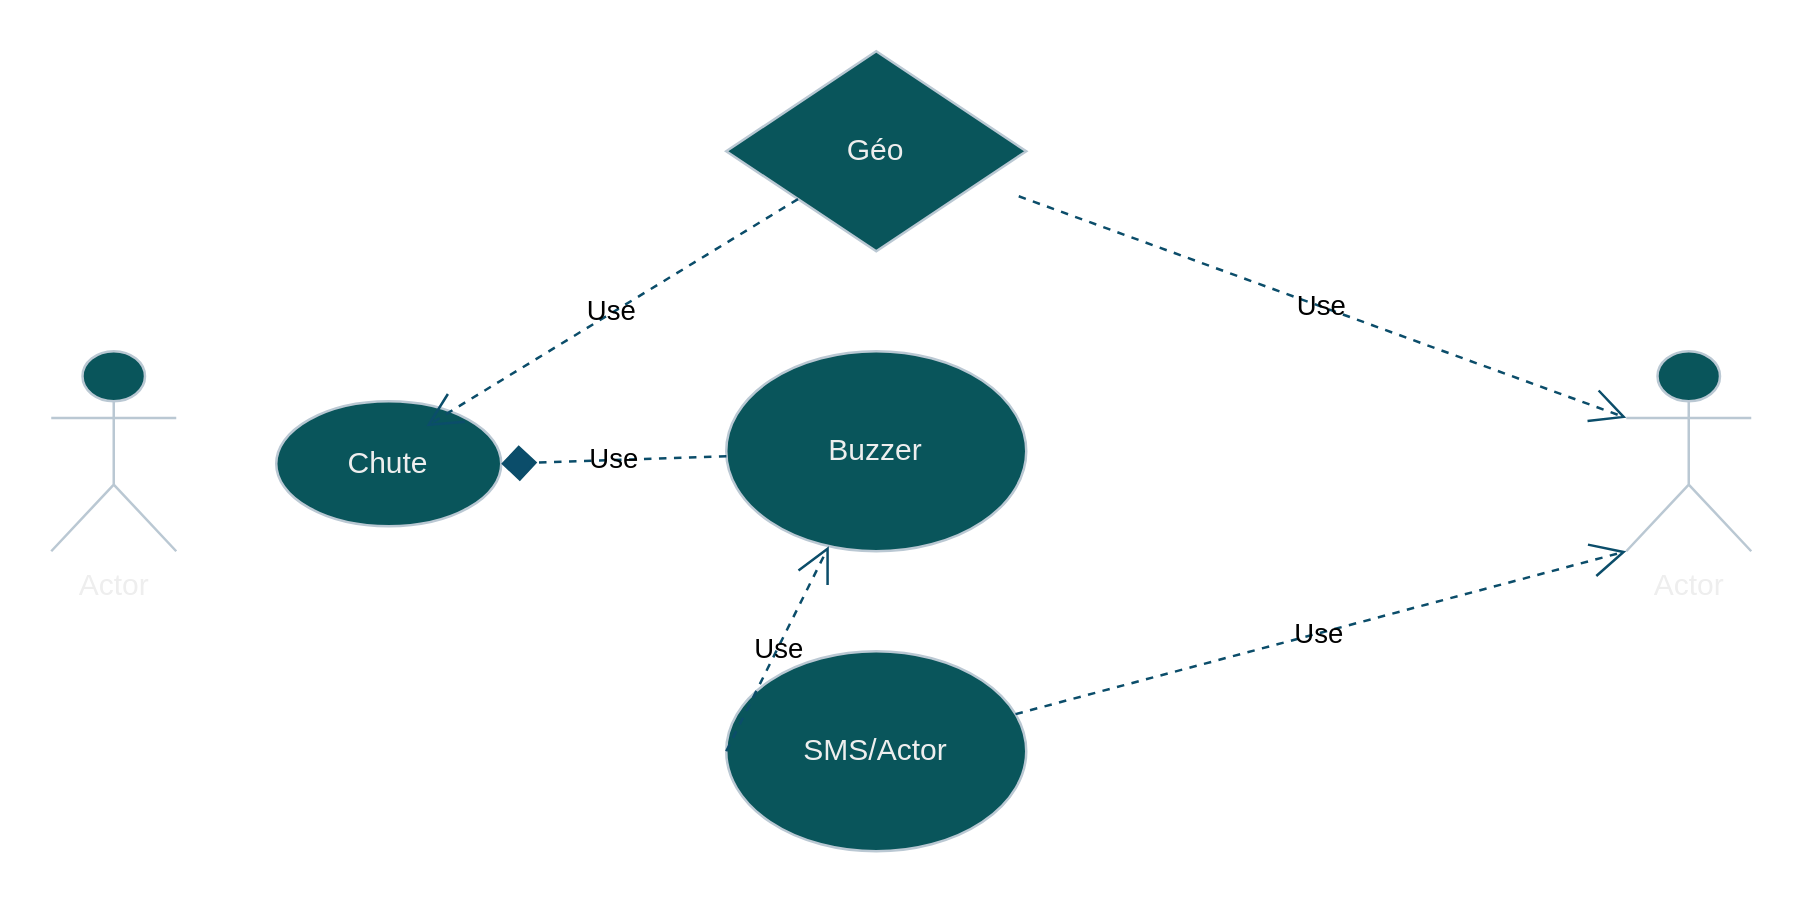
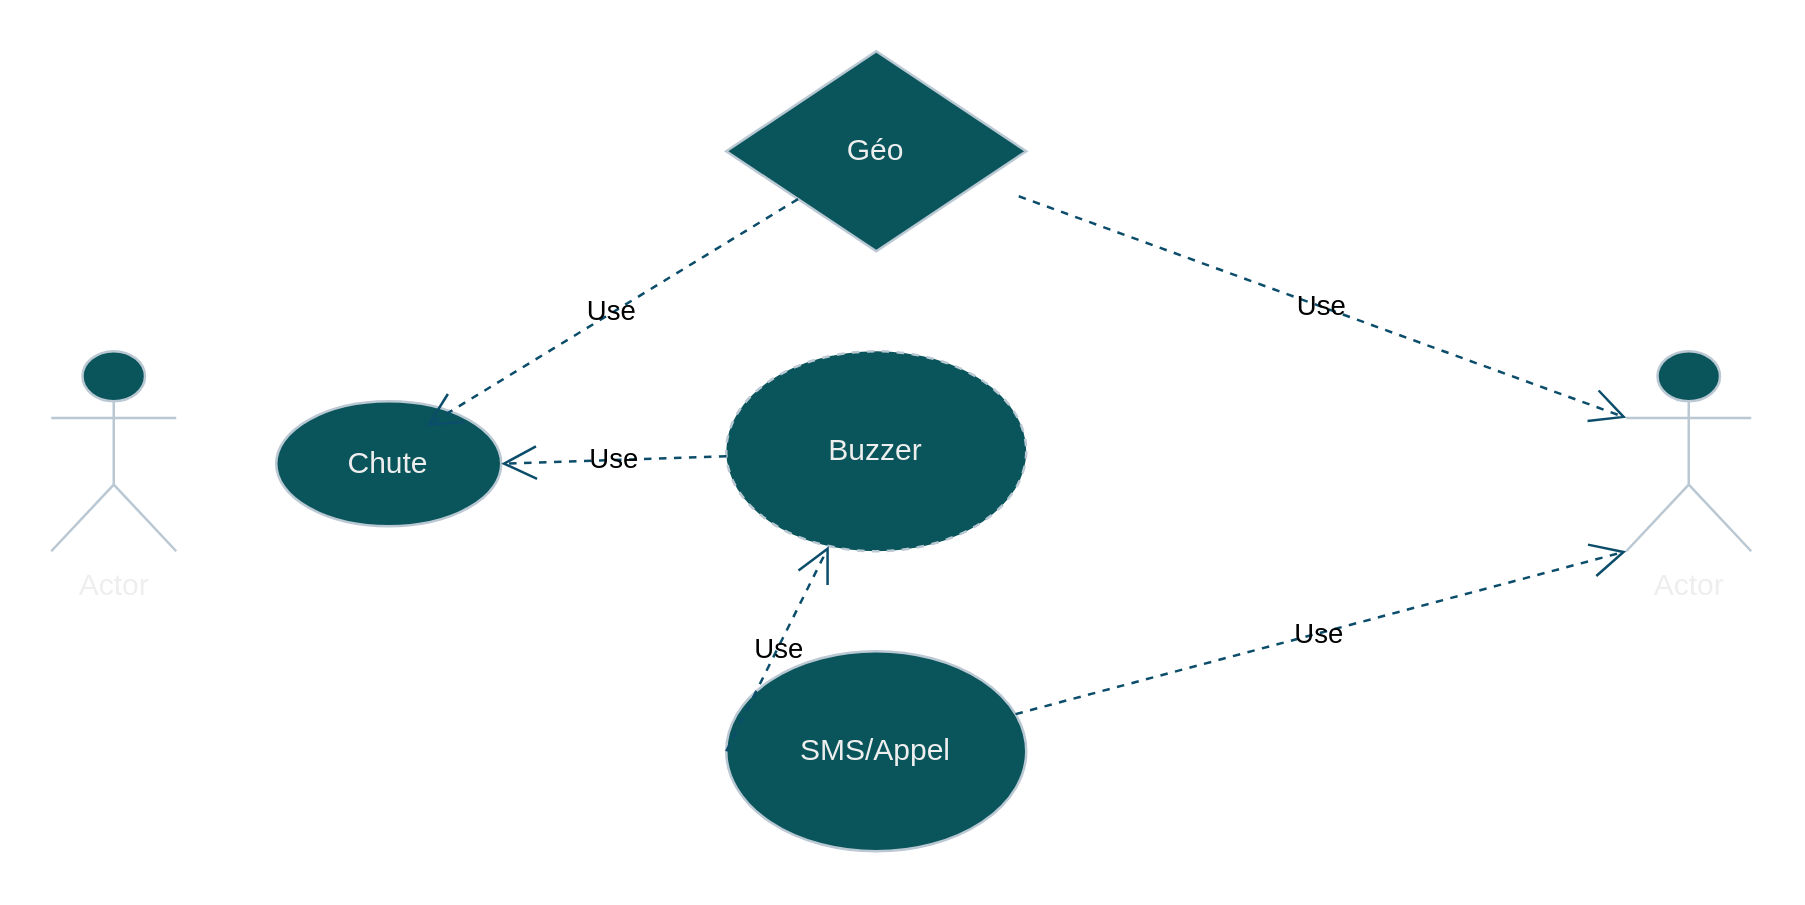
node "Buzzer": style solid -> dashed
edge "Buzzer" -> "Chute": arrowhead diamond -> open
node "SMS/Actor": label "SMS/Actor" -> "SMS/Appel"
